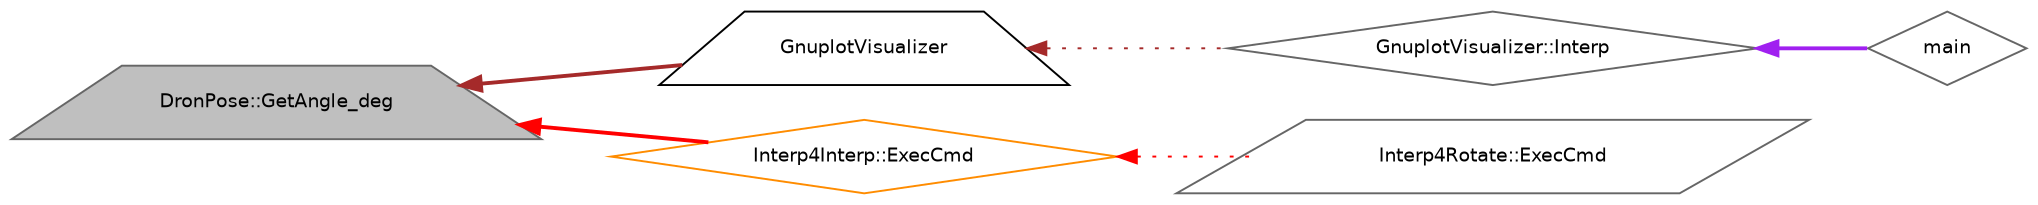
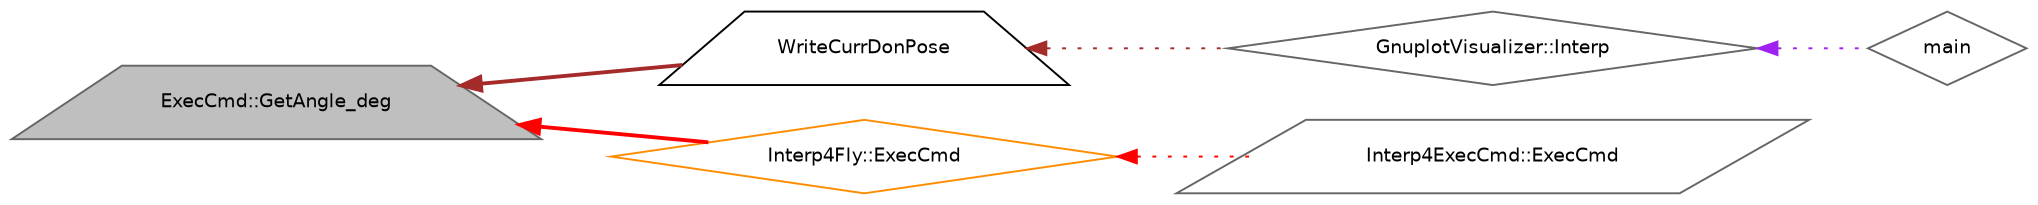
node "GnuplotVisualizer": label "GnuplotVisualizer" -> "WriteCurrDonPose"
edge "main" -> "GnuplotVisualizer::Interp": style bold -> dotted
node "DronPose::GetAngle_deg": label "DronPose::GetAngle_deg" -> "ExecCmd::GetAngle_deg"
node "Interp4Interp::ExecCmd": label "Interp4Interp::ExecCmd" -> "Interp4Fly::ExecCmd"
node "Interp4Rotate::ExecCmd": label "Interp4Rotate::ExecCmd" -> "Interp4ExecCmd::ExecCmd"
